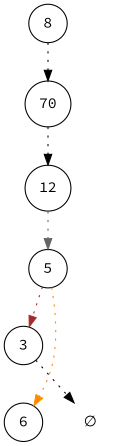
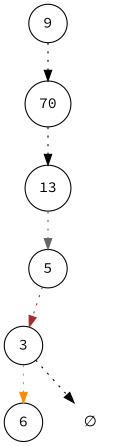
node "8": label "8" -> "9"
node "12": label "12" -> "13"
edge "5" -> "6": now "3" -> "6"
